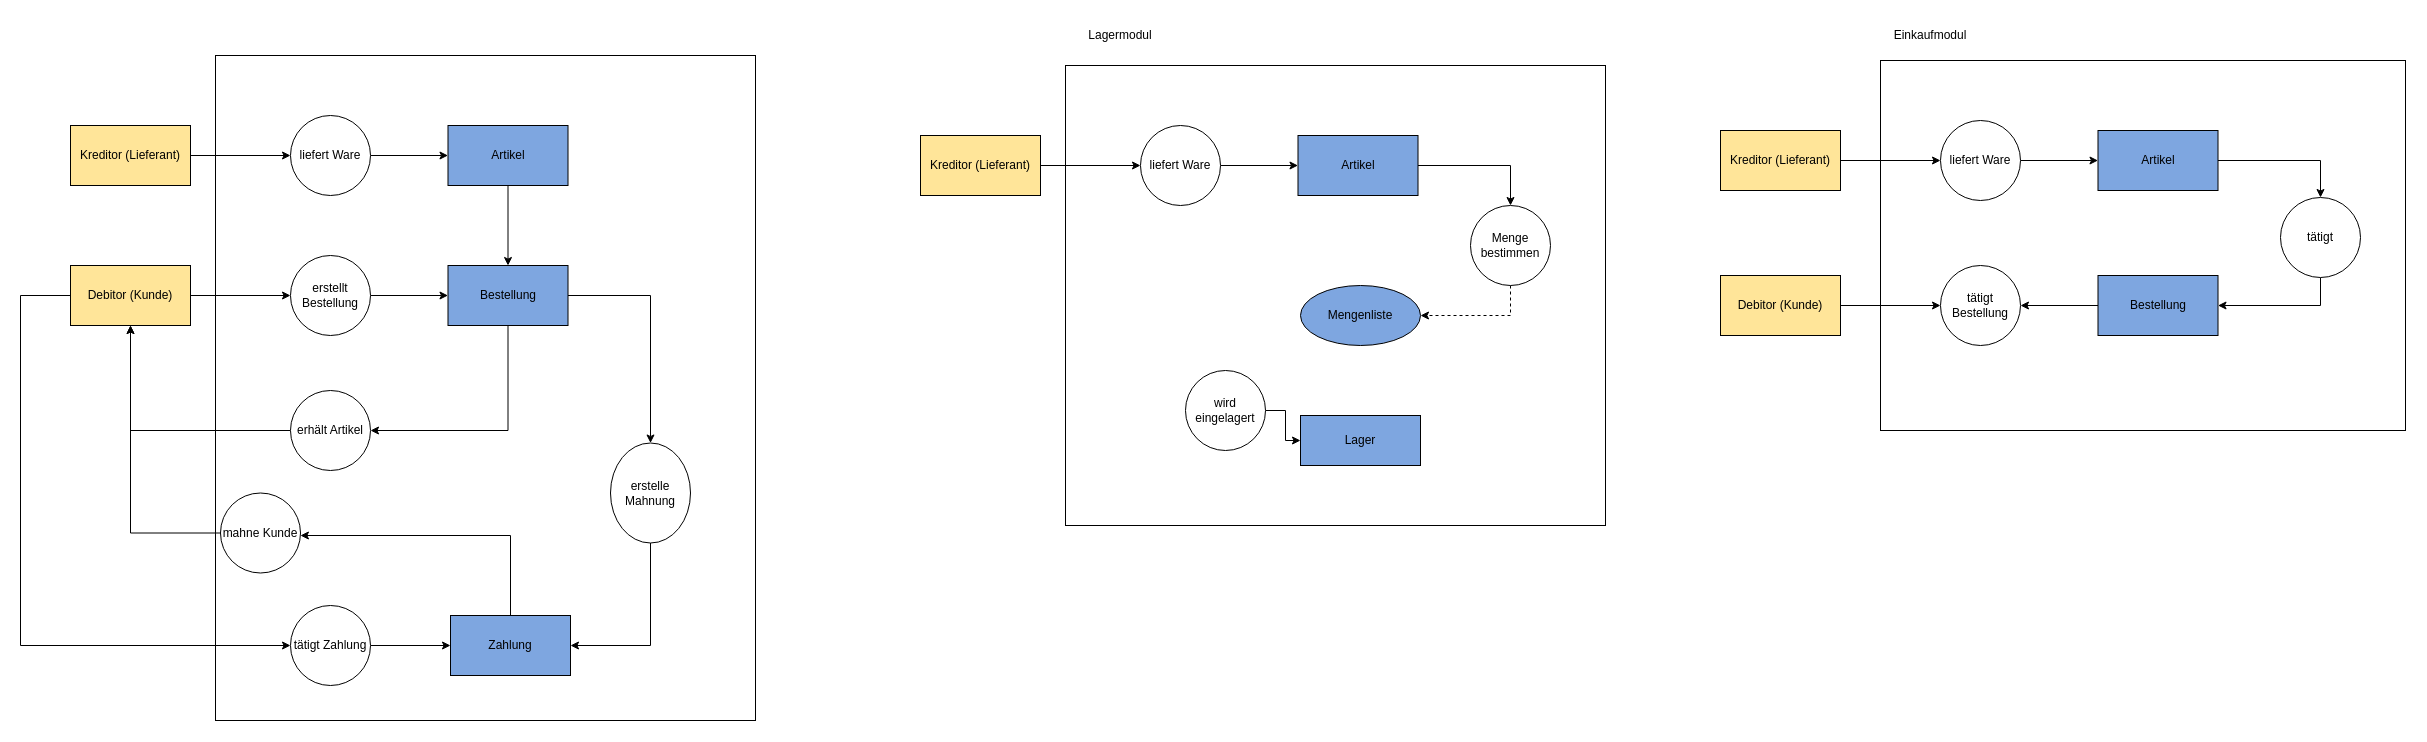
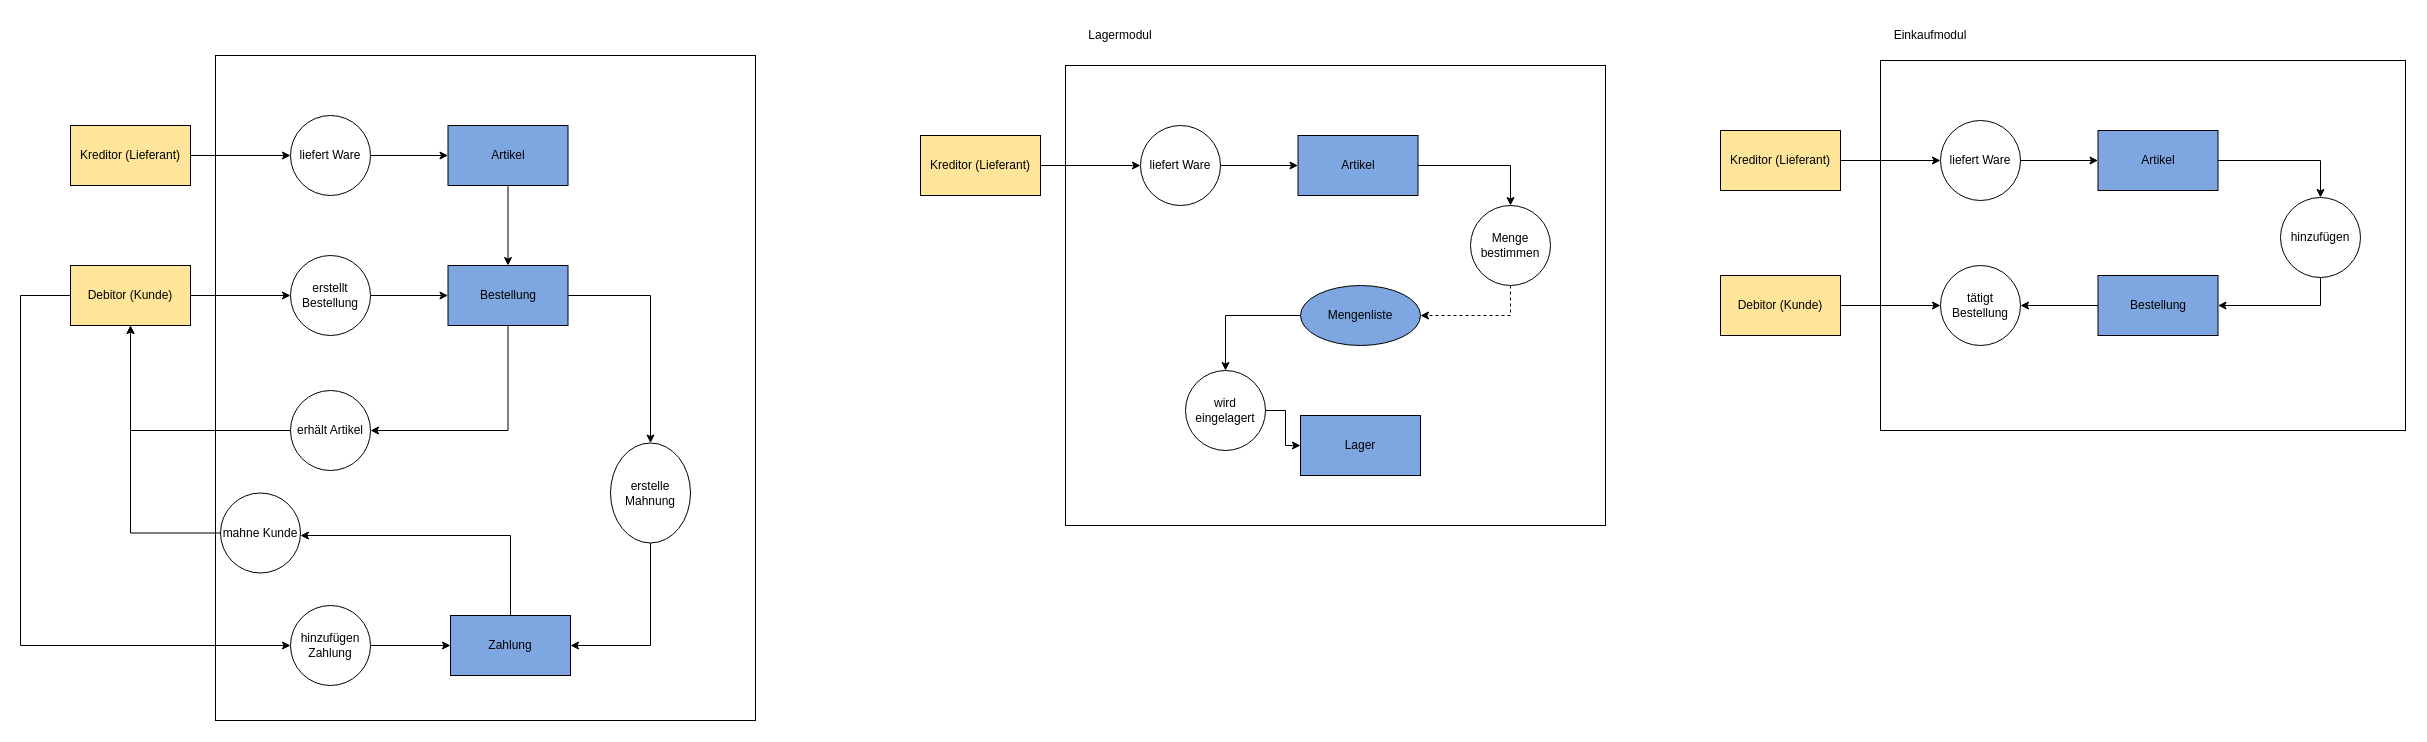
node "tätigt": label "tätigt" -> "hinzufügen"
edge "Mengenliste" -> "wird eingelagert": added
node "Lager": size 120x50 -> 120x60
node "tätigt Zahlung": label "tätigt Zahlung" -> "hinzufügen Zahlung"
